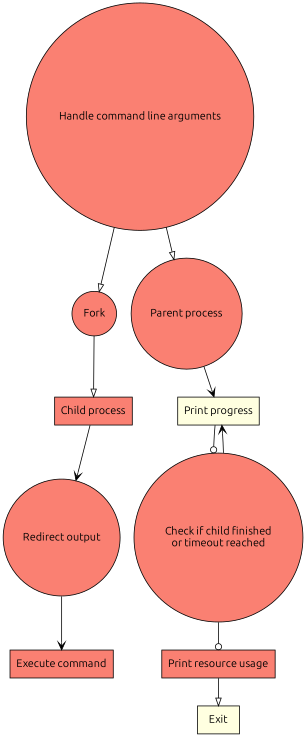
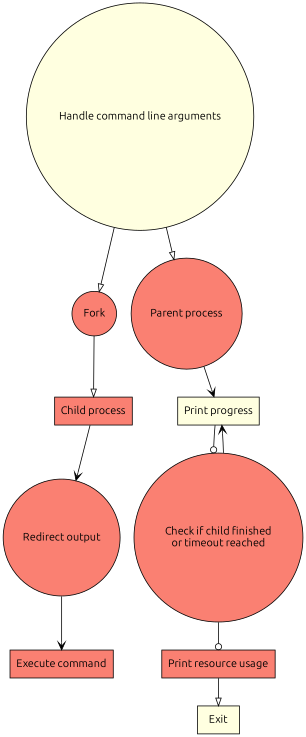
node "Handle command line arguments": fillcolor salmon -> lightyellow
